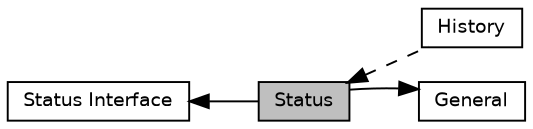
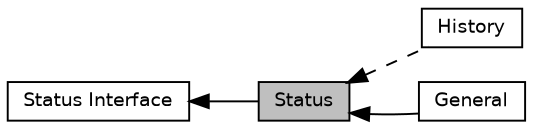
edge "Status" -> "General": reversed
